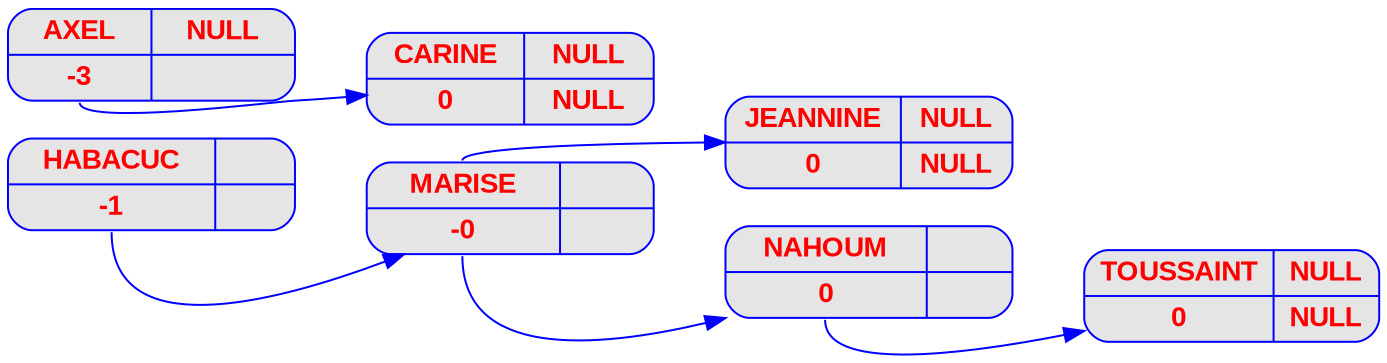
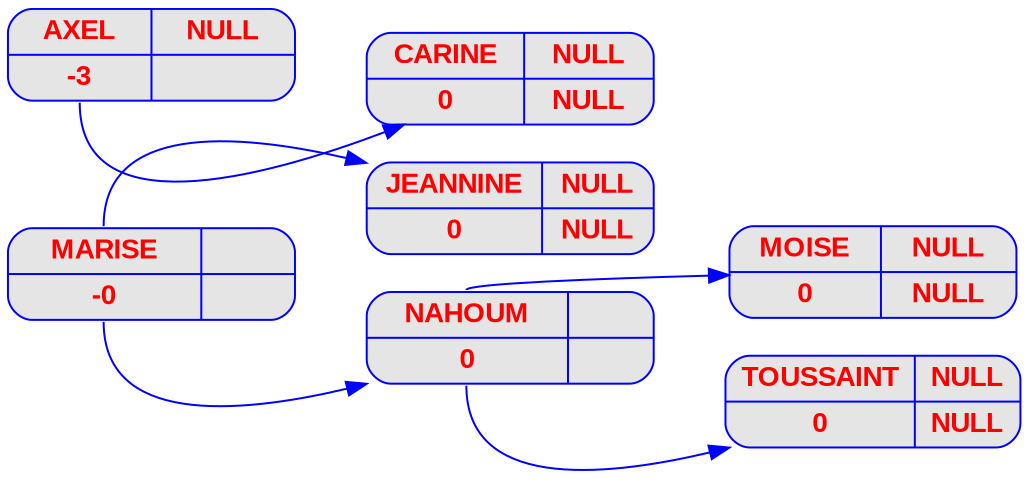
node "HABACUC": removed
node "MOISE": added
